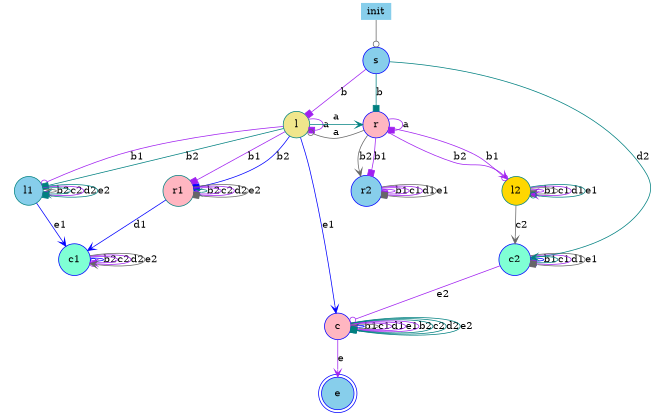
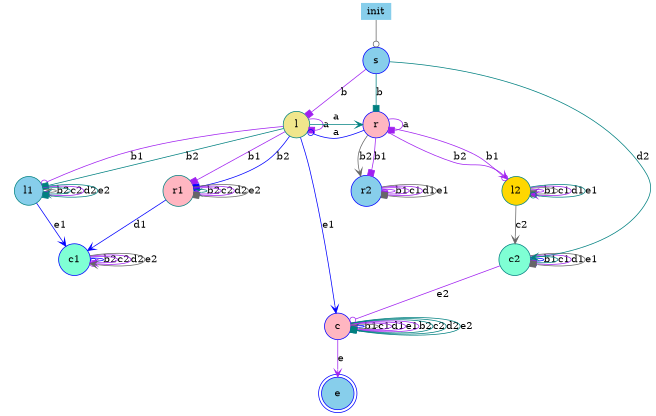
edge "r" -> "l": color gray40 -> blue
node "c2": color blue -> teal
